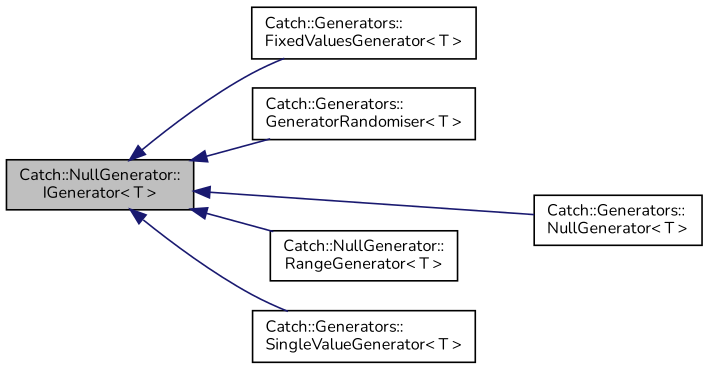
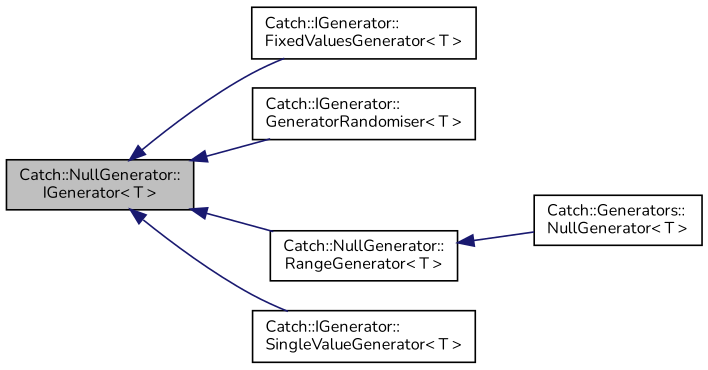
node "Catch::Generators:: FixedValuesGenerator< T >": label "Catch::Generators:: FixedValuesGenerator< T >" -> "Catch::IGenerator:: FixedValuesGenerator< T >"
node "Catch::Generators:: GeneratorRandomiser< T >": label "Catch::Generators:: GeneratorRandomiser< T >" -> "Catch::IGenerator:: GeneratorRandomiser< T >"
edge "Catch::Generators:: NullGenerator< T >" -> "Catch::NullGenerator:: IGenerator< T >": now "Catch::Generators:: NullGenerator< T >" -> "Catch::NullGenerator:: RangeGenerator< T >"
node "Catch::Generators:: SingleValueGenerator< T >": label "Catch::Generators:: SingleValueGenerator< T >" -> "Catch::IGenerator:: SingleValueGenerator< T >"
